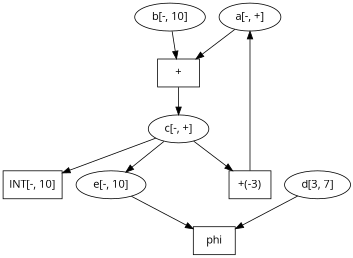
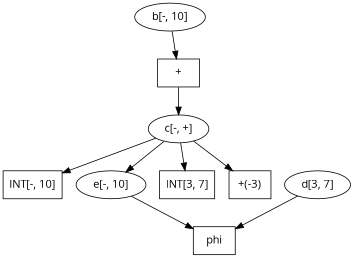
node "a[-, +]": removed
node "INT[3, 7]": added
